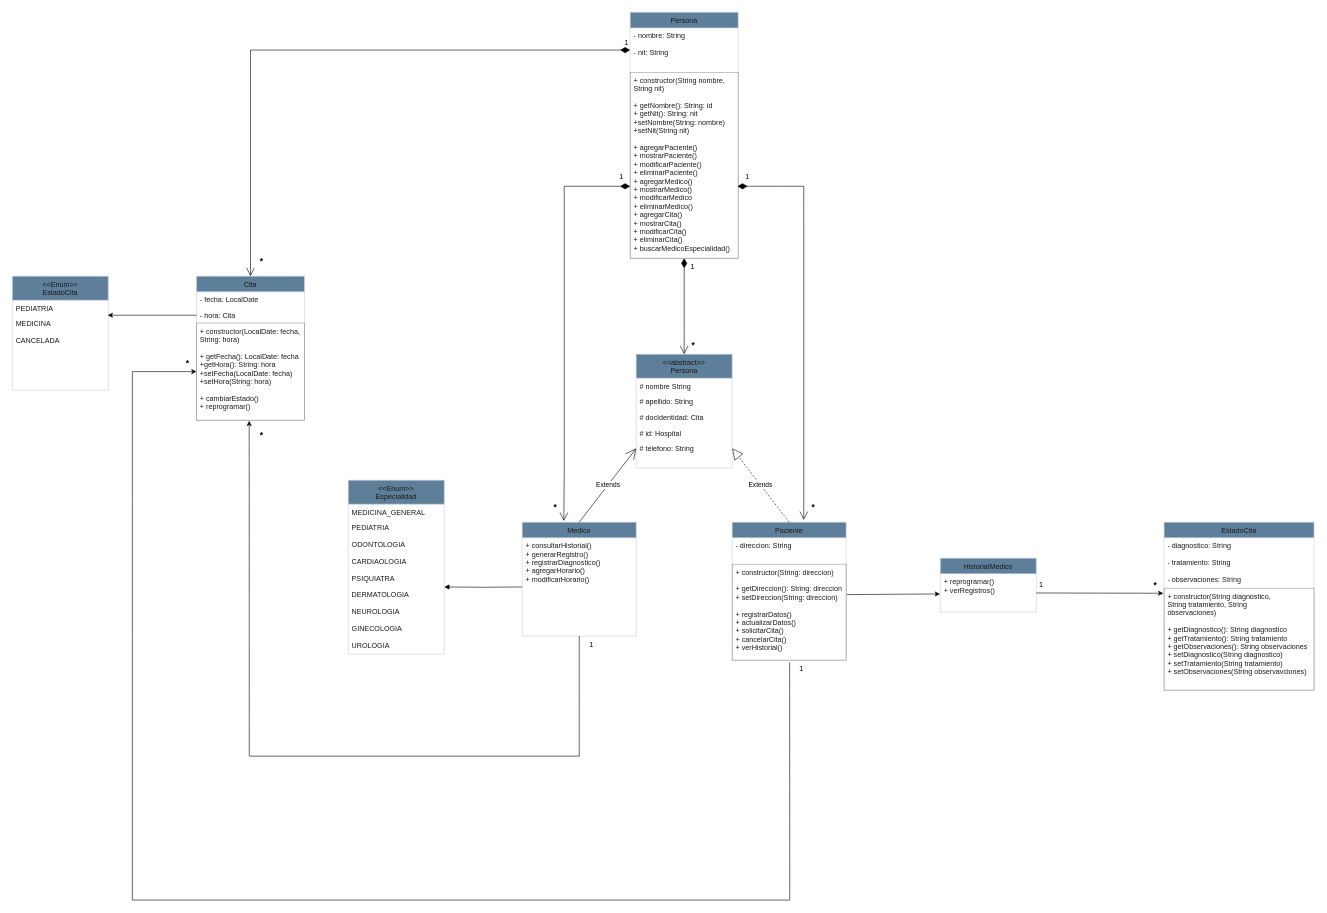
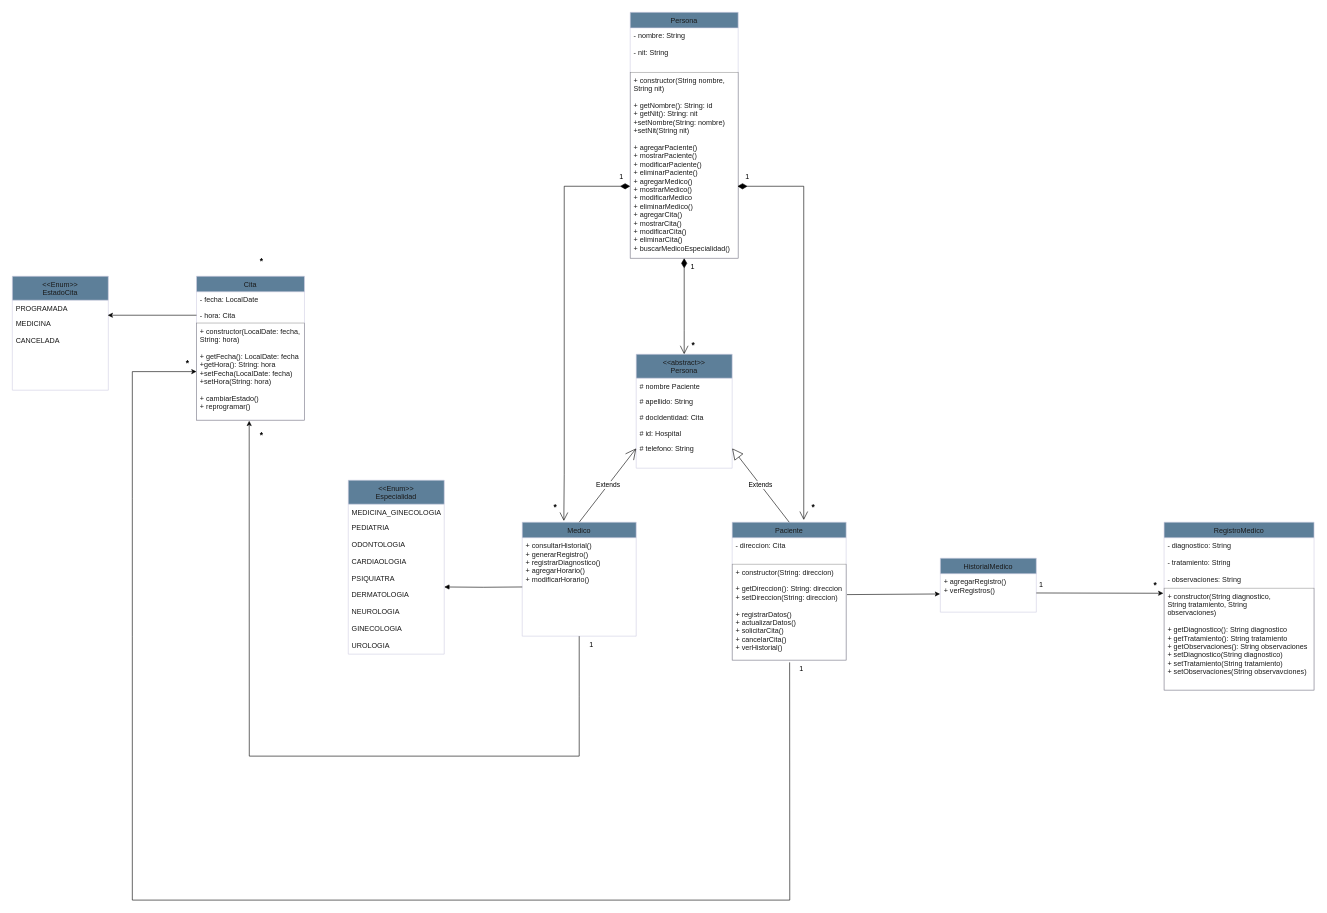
edge "- nombre: String - nit: String" -- "Cita": removed, label "1"
node "PEDIATRIA": label "PEDIATRIA" -> "PROGRAMADA"
node "# nombre String": label "# nombre String" -> "# nombre Paciente"
edge "Paciente" -> "# telefono: String": style dashed -> solid
node "MEDICINA_GENERAL": label "MEDICINA_GENERAL" -> "MEDICINA_GINECOLOGIA"
node "EstadoCita": label "EstadoCita" -> "RegistroMedico"
node "- direccion: String": label "- direccion: String" -> "- direccion: Cita"
node "+ reprogramar() + verRegistros()": label "+ reprogramar() + verRegistros()" -> "+ agregarRegistro() + verRegistros()"
